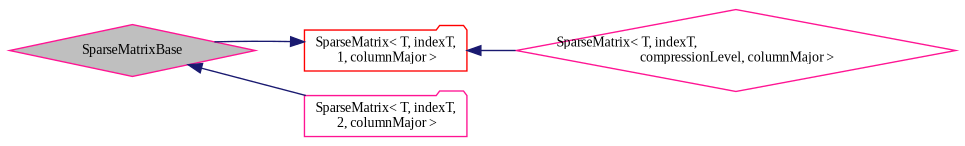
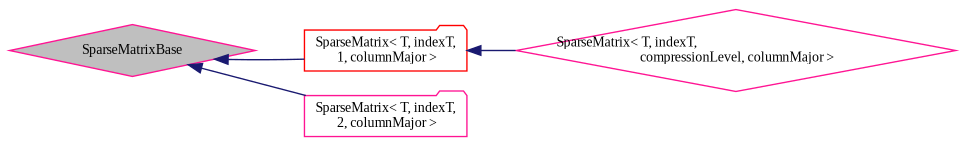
edge "SparseMatrixBase" -> "SparseMatrix< T, indexT, 1, columnMajor >": reversed
